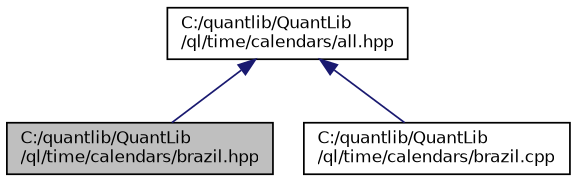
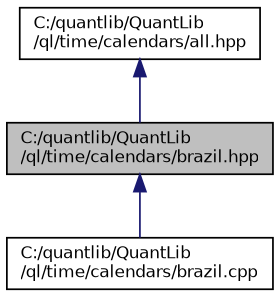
edge "C:/quantlib/QuantLib /ql/time/calendars/brazil.cpp" -> "C:/quantlib/QuantLib /ql/time/calendars/all.hpp": now "C:/quantlib/QuantLib /ql/time/calendars/brazil.cpp" -> "C:/quantlib/QuantLib /ql/time/calendars/brazil.hpp"
